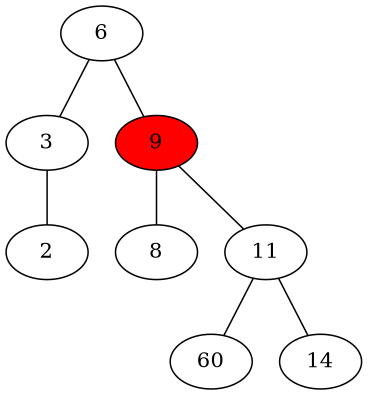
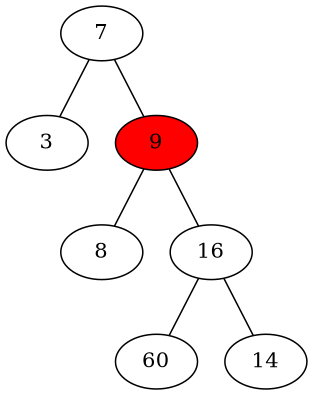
node "6": label "6" -> "7"
node "2": removed
node "11": label "11" -> "16"
